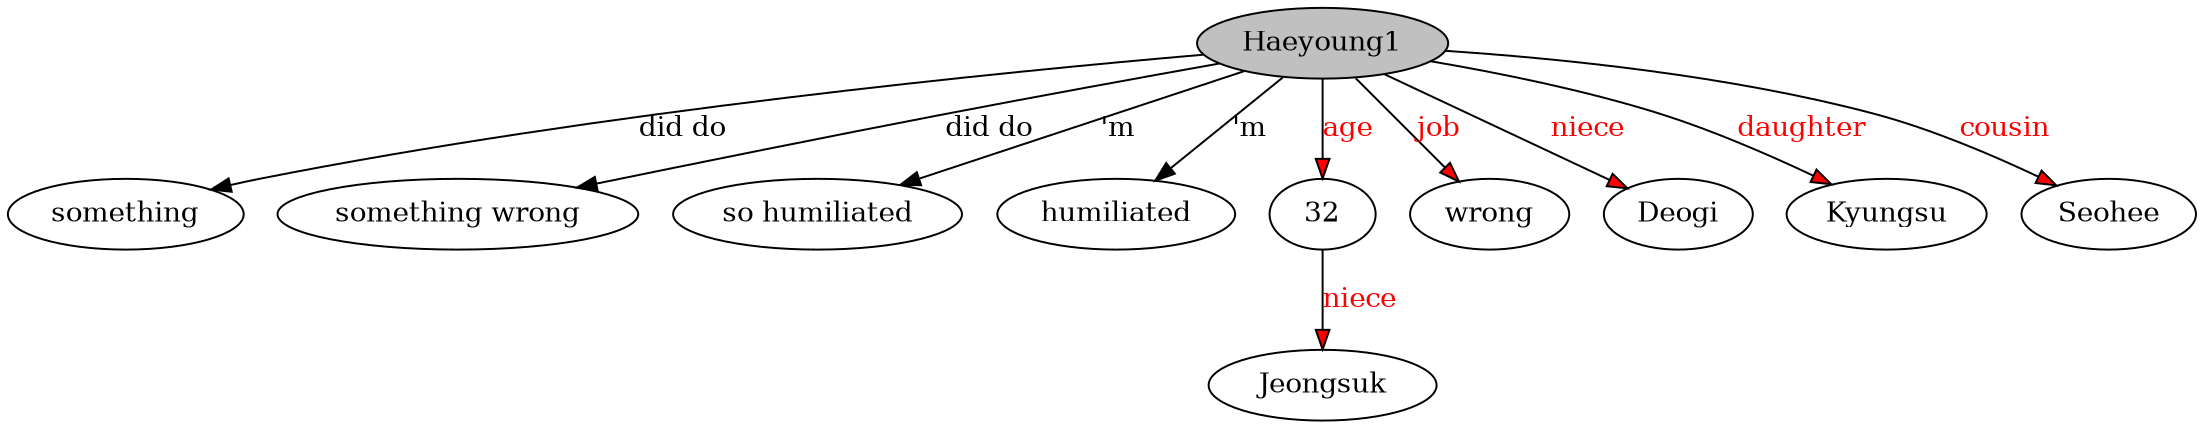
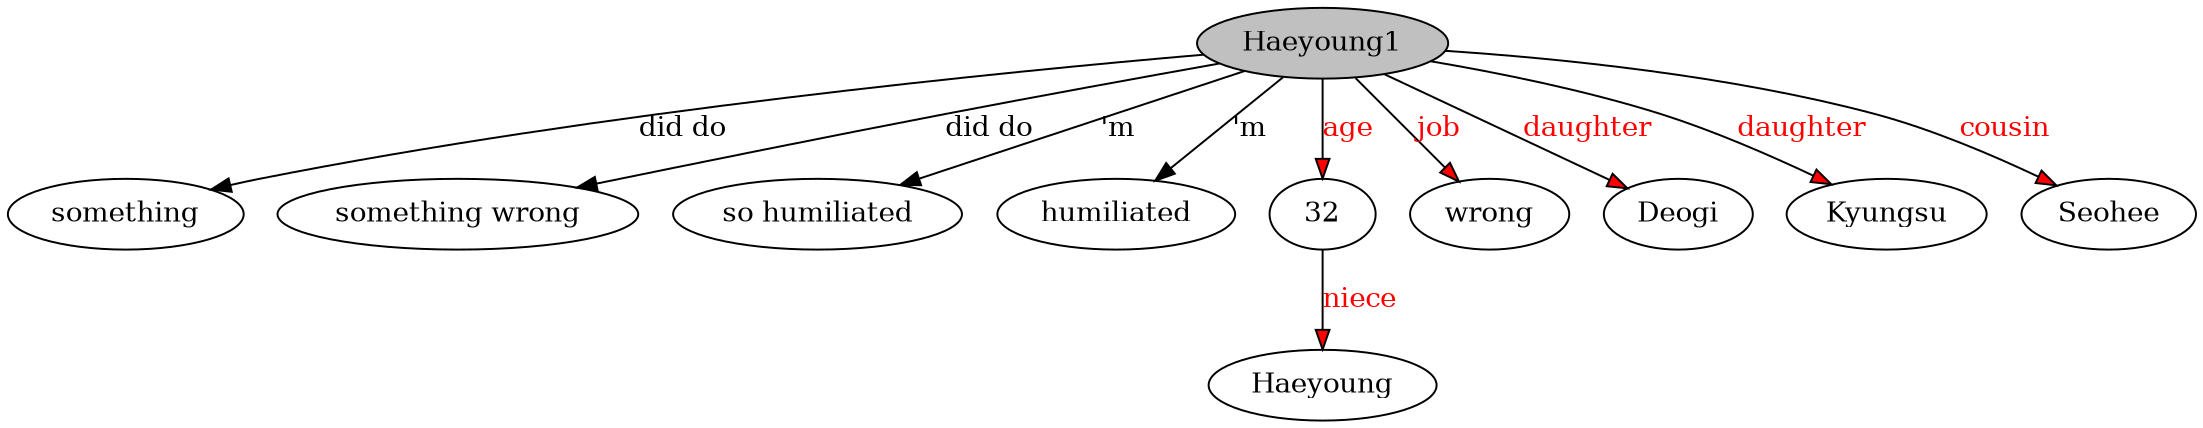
edge "Haeyoung1" -> "Deogi": label "niece" -> "daughter"
node "Jeongsuk": label "Jeongsuk" -> "Haeyoung"
